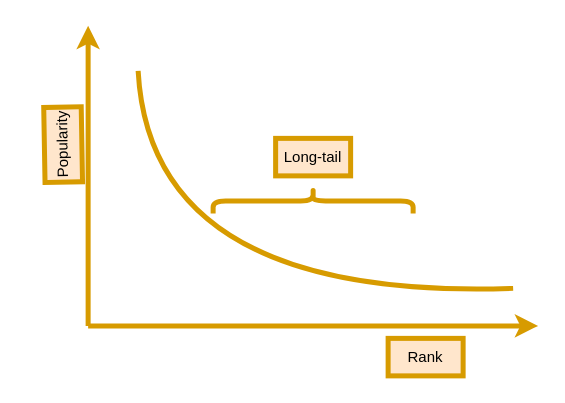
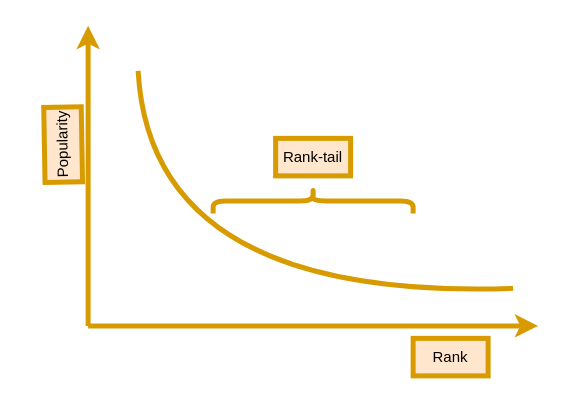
node "Long-tail": label "Long-tail" -> "Rank-tail"
node "Rank": moved (426, 357) -> (451, 357)
